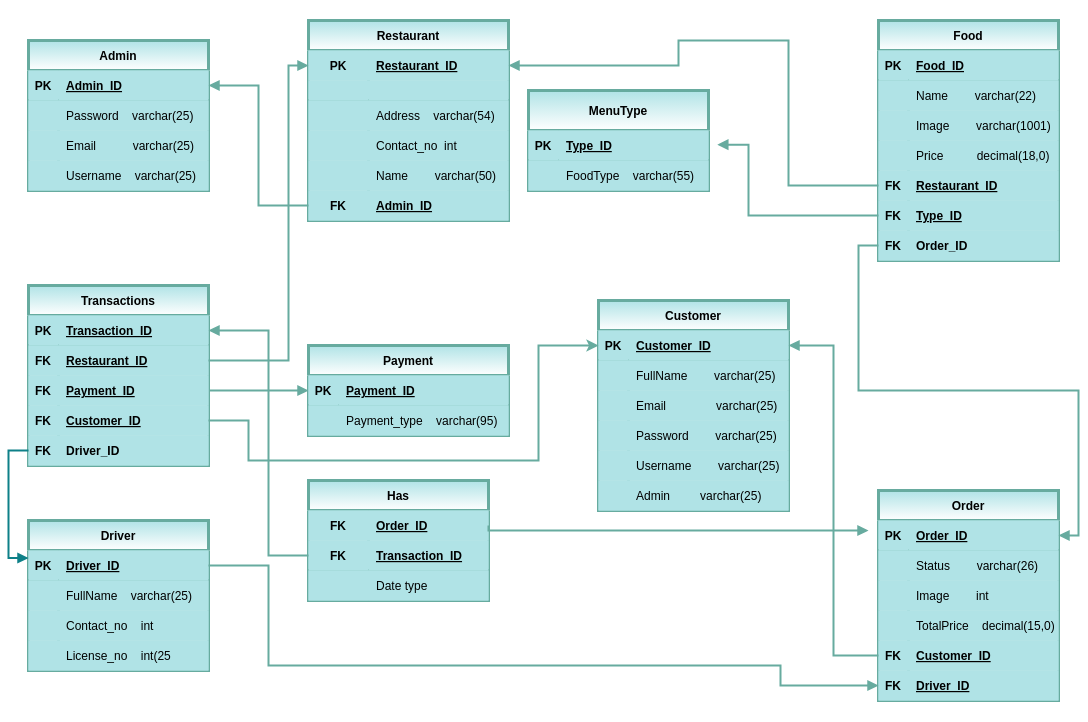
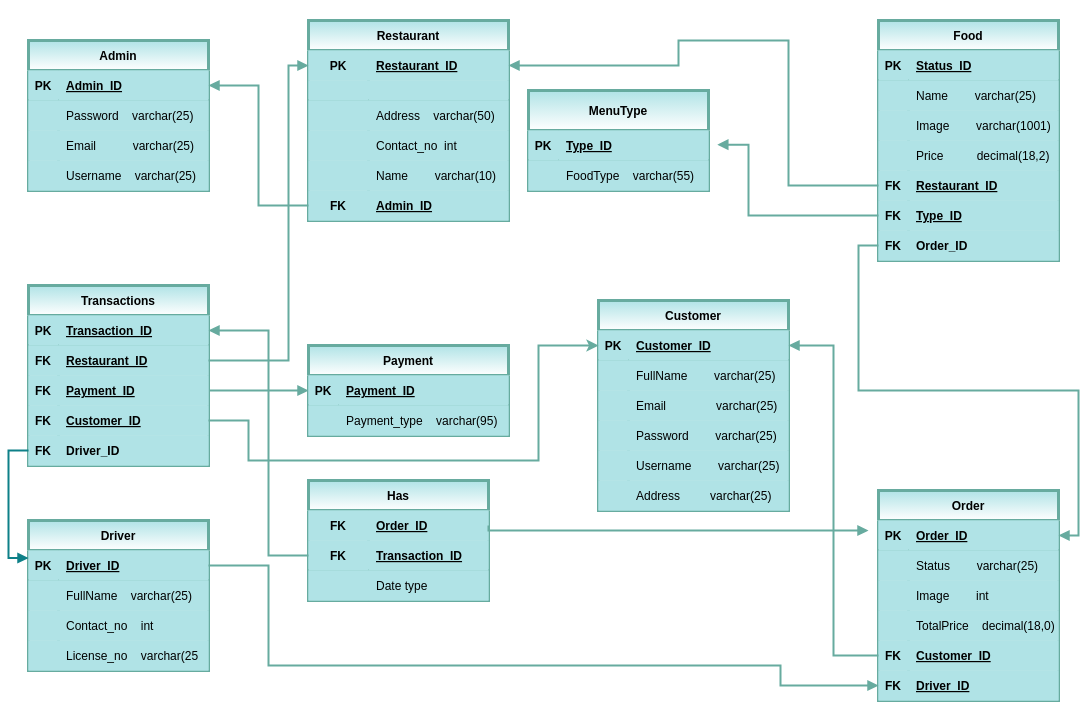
node "Food_ID": label "Food_ID" -> "Status_ID"
node "Name varchar(22)": label "Name varchar(22)" -> "Name varchar(25)"
node "Address varchar(54)": label "Address varchar(54)" -> "Address varchar(50)"
node "Price decimal(18,0)": label "Price decimal(18,0)" -> "Price decimal(18,2)"
node "Name varchar(50)": label "Name varchar(50)" -> "Name varchar(10)"
node "Admin varchar(25)": label "Admin varchar(25)" -> "Address varchar(25)"
node "Status varchar(26)": label "Status varchar(26)" -> "Status varchar(25)"
node "TotalPrice decimal(15,0)": label "TotalPrice decimal(15,0)" -> "TotalPrice decimal(18,0)"
node "License_no int(25": label "License_no int(25" -> "License_no varchar(25"
